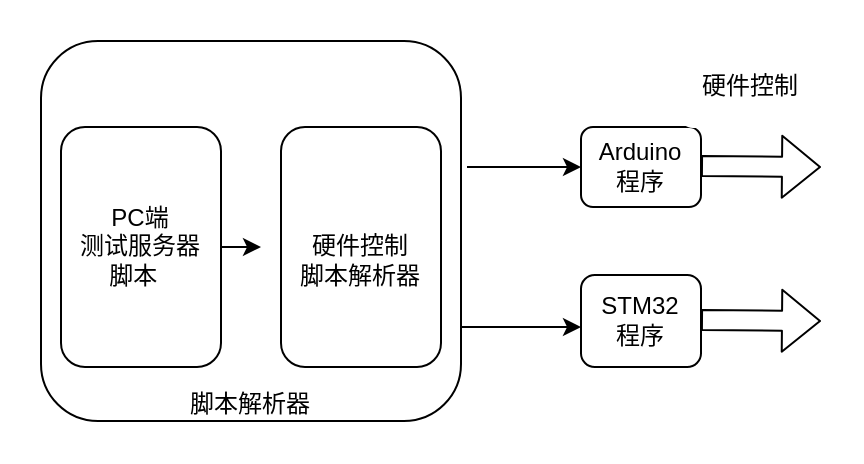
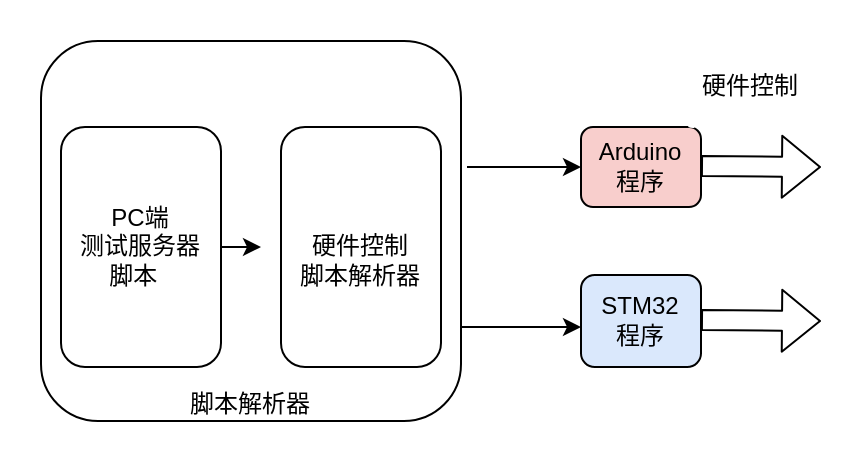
node "硬件控制": style solid -> dashed
node "Arduino 程序": fillcolor #ffffff -> #f8cecc
node "STM32 程序": fillcolor #ffffff -> #dae8fc
